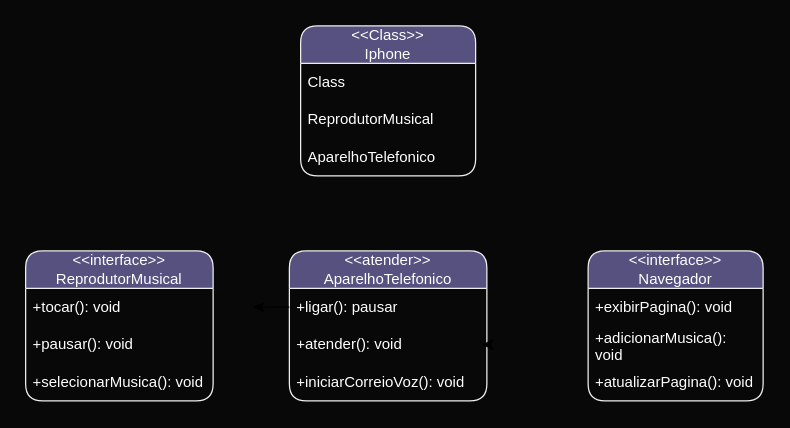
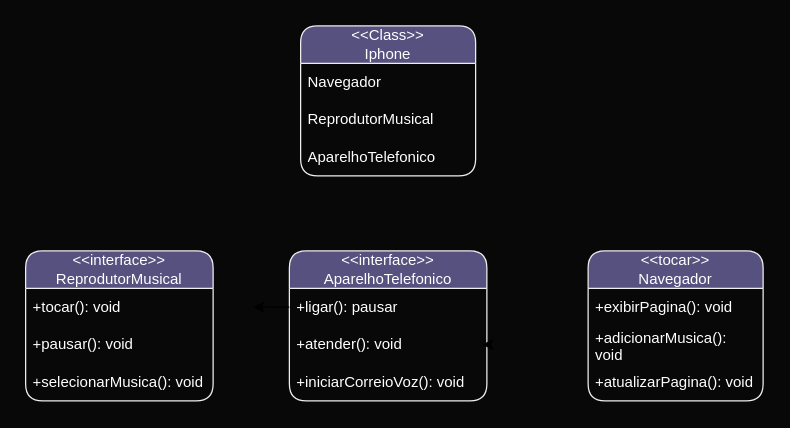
node "Class": label "Class" -> "Navegador"
node "<<atender>>AparelhoTelefonico": label "<<atender>>AparelhoTelefonico" -> "<<interface>>AparelhoTelefonico"
node "<<interface>>Navegador": label "<<interface>>Navegador" -> "<<tocar>>Navegador"
